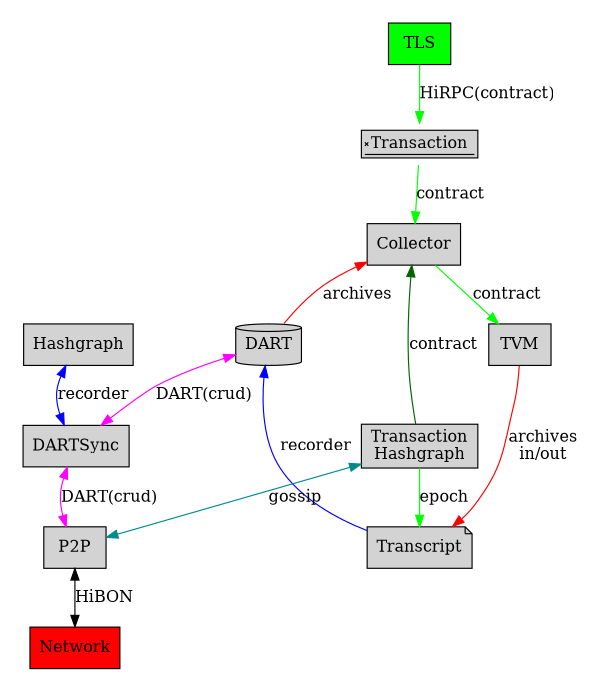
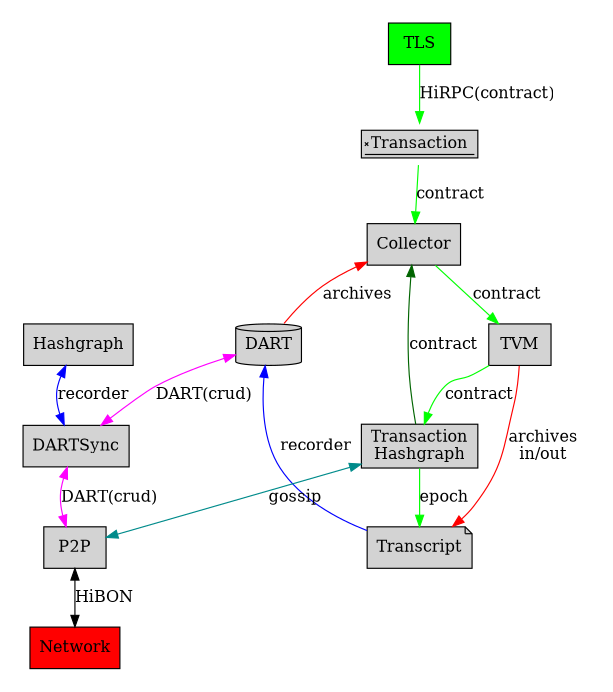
edge "TVM" -> "Transaction Hashgraph": added, label "contract"
